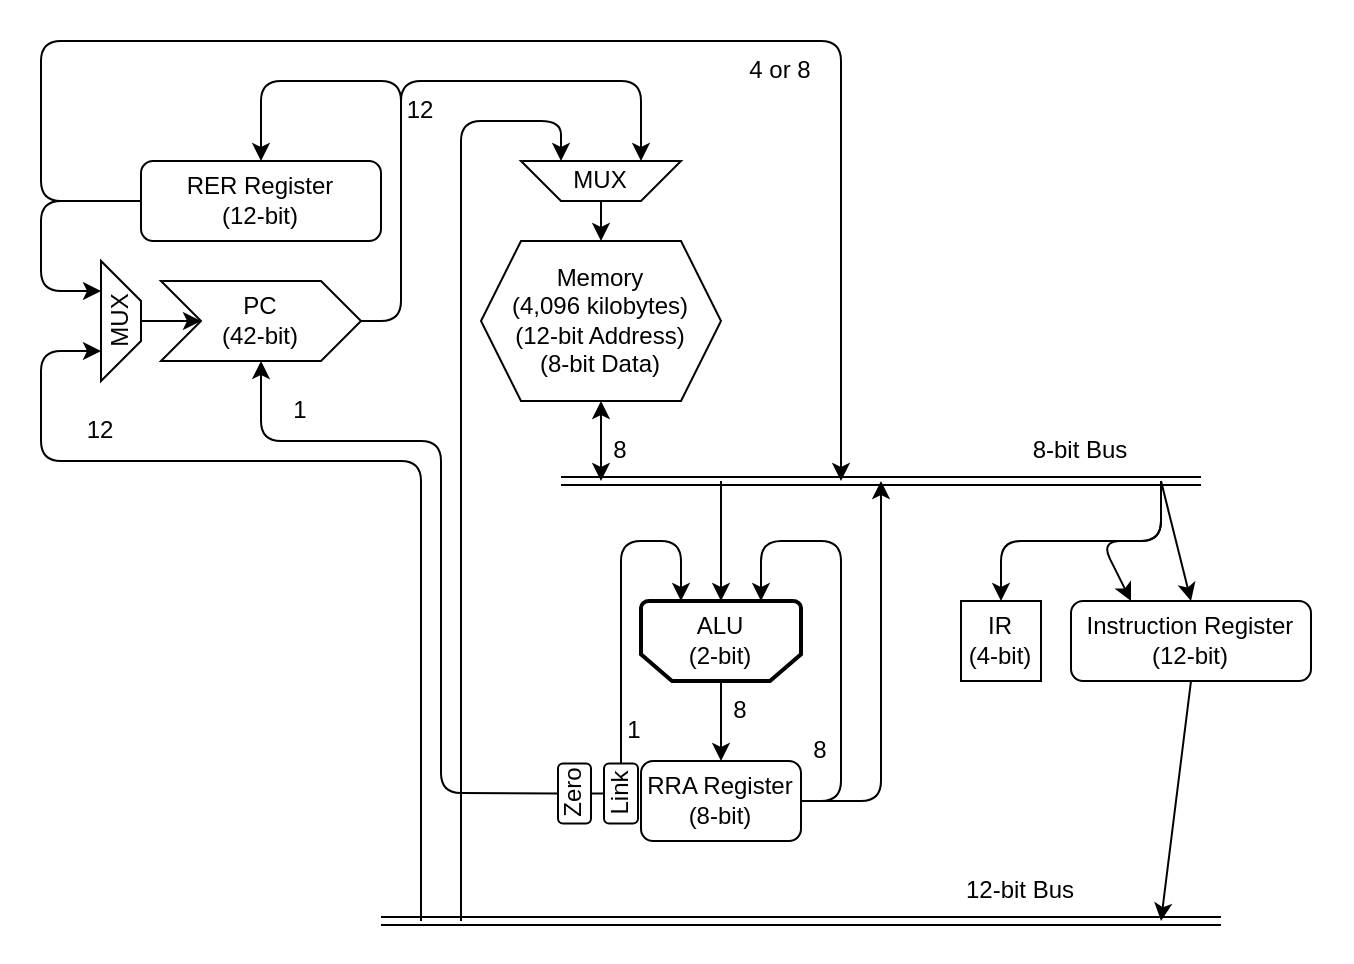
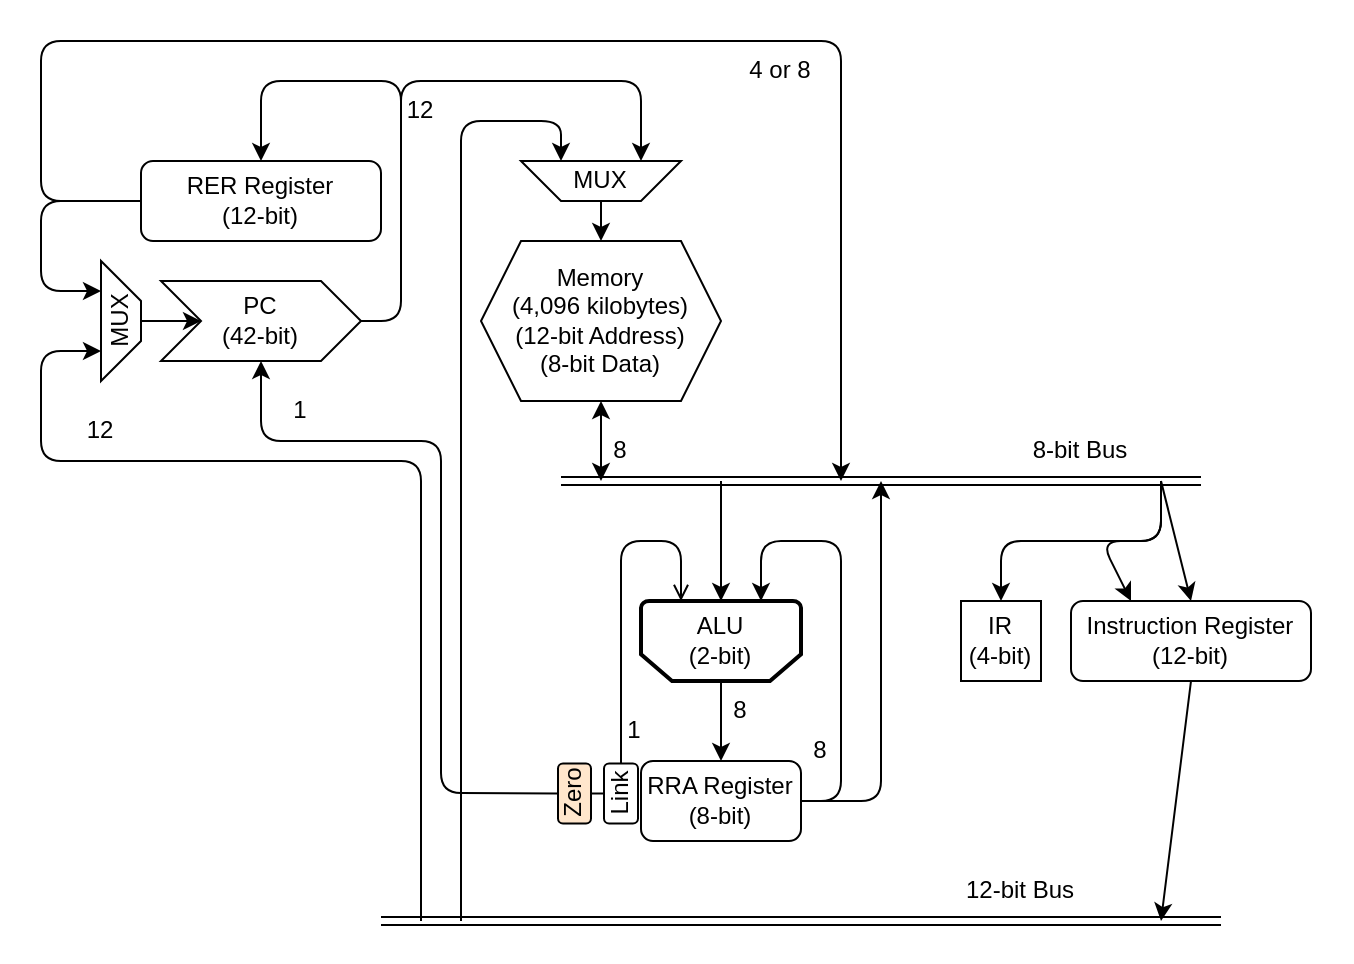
edge "Link" -> "ALU (2-bit)": arrowhead classic -> open
node "Zero": fillcolor #ffffff -> #ffe6cc
